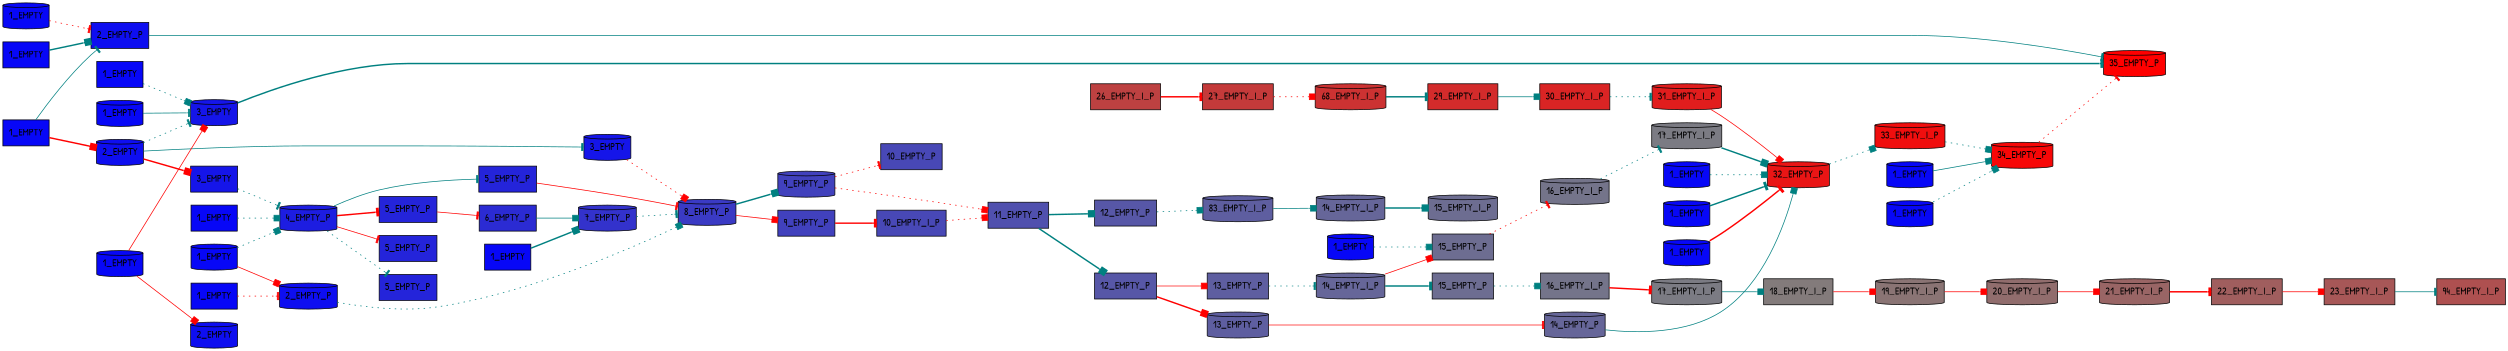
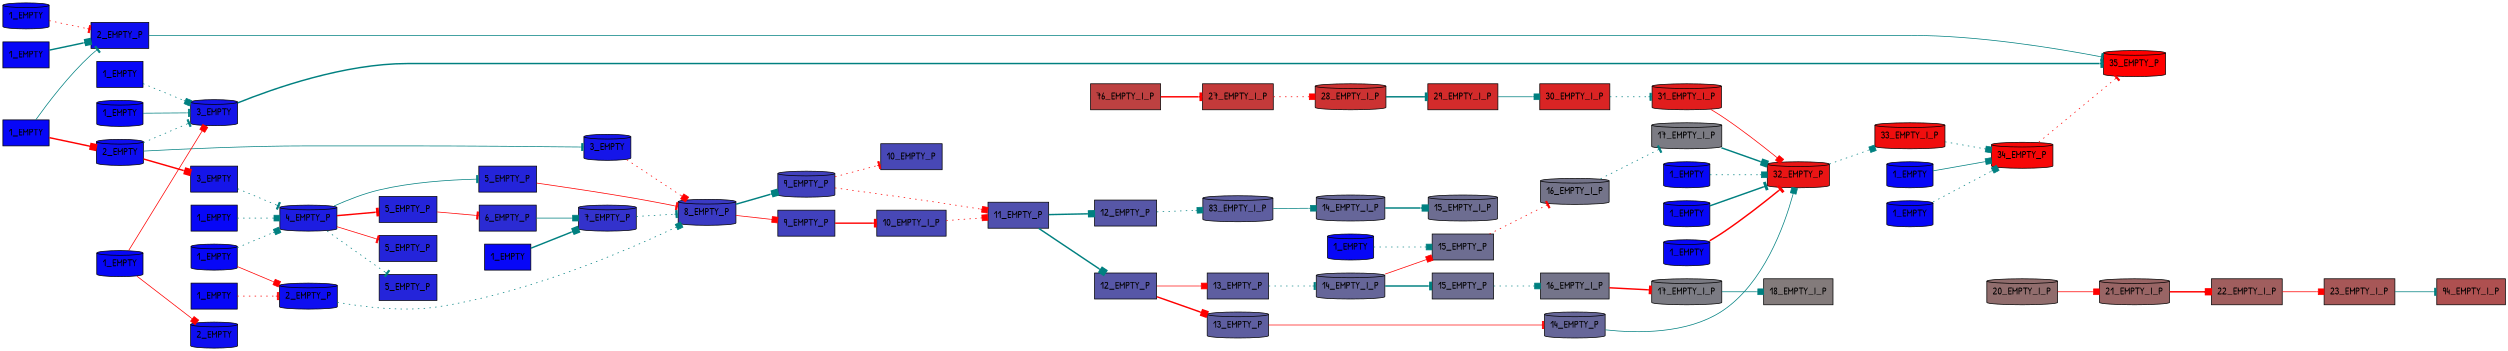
node "26_EMPTY_I_P": label "26_EMPTY_I_P" -> "76_EMPTY_I_P"
node "68_EMPTY_I_P": label "68_EMPTY_I_P" -> "28_EMPTY_I_P"
node "19_EMPTY_I_P": removed
edge "21_EMPTY_I_P" -> "22_EMPTY_I_P": arrowhead tee -> box
